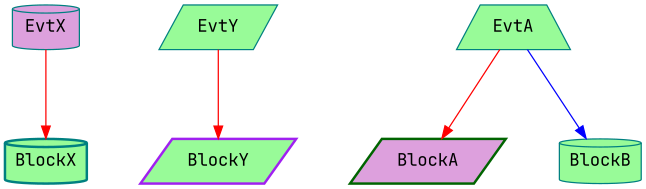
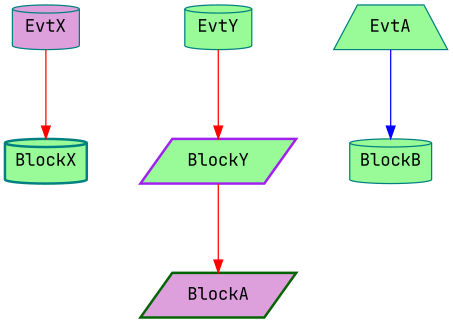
node "EvtY": shape parallelogram -> cylinder
edge "EvtA" -> "BlockA": now "BlockY" -> "BlockA"
